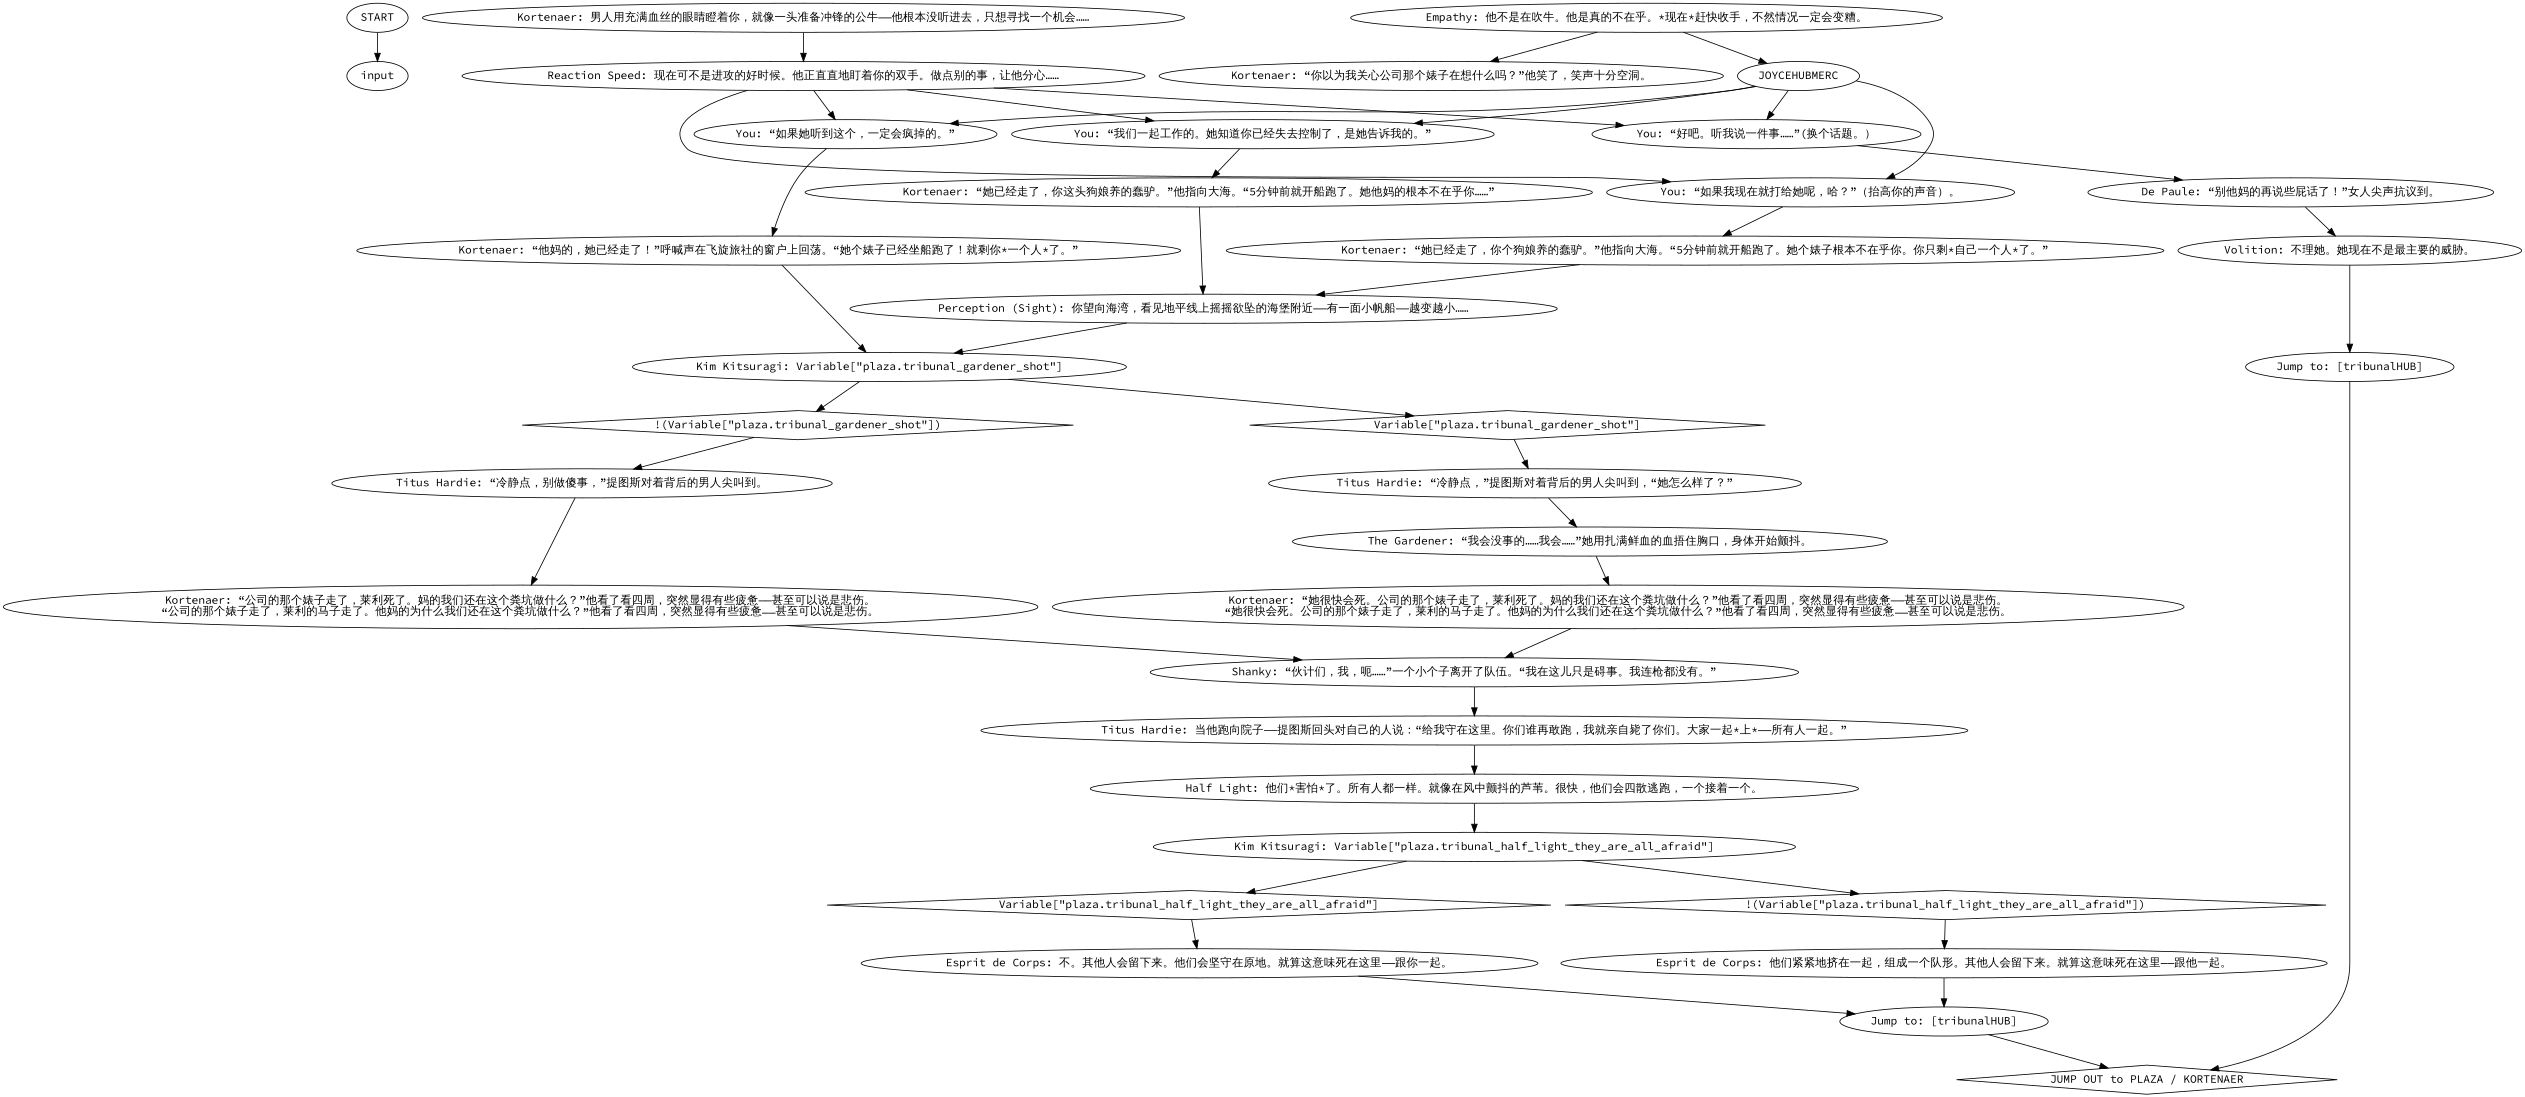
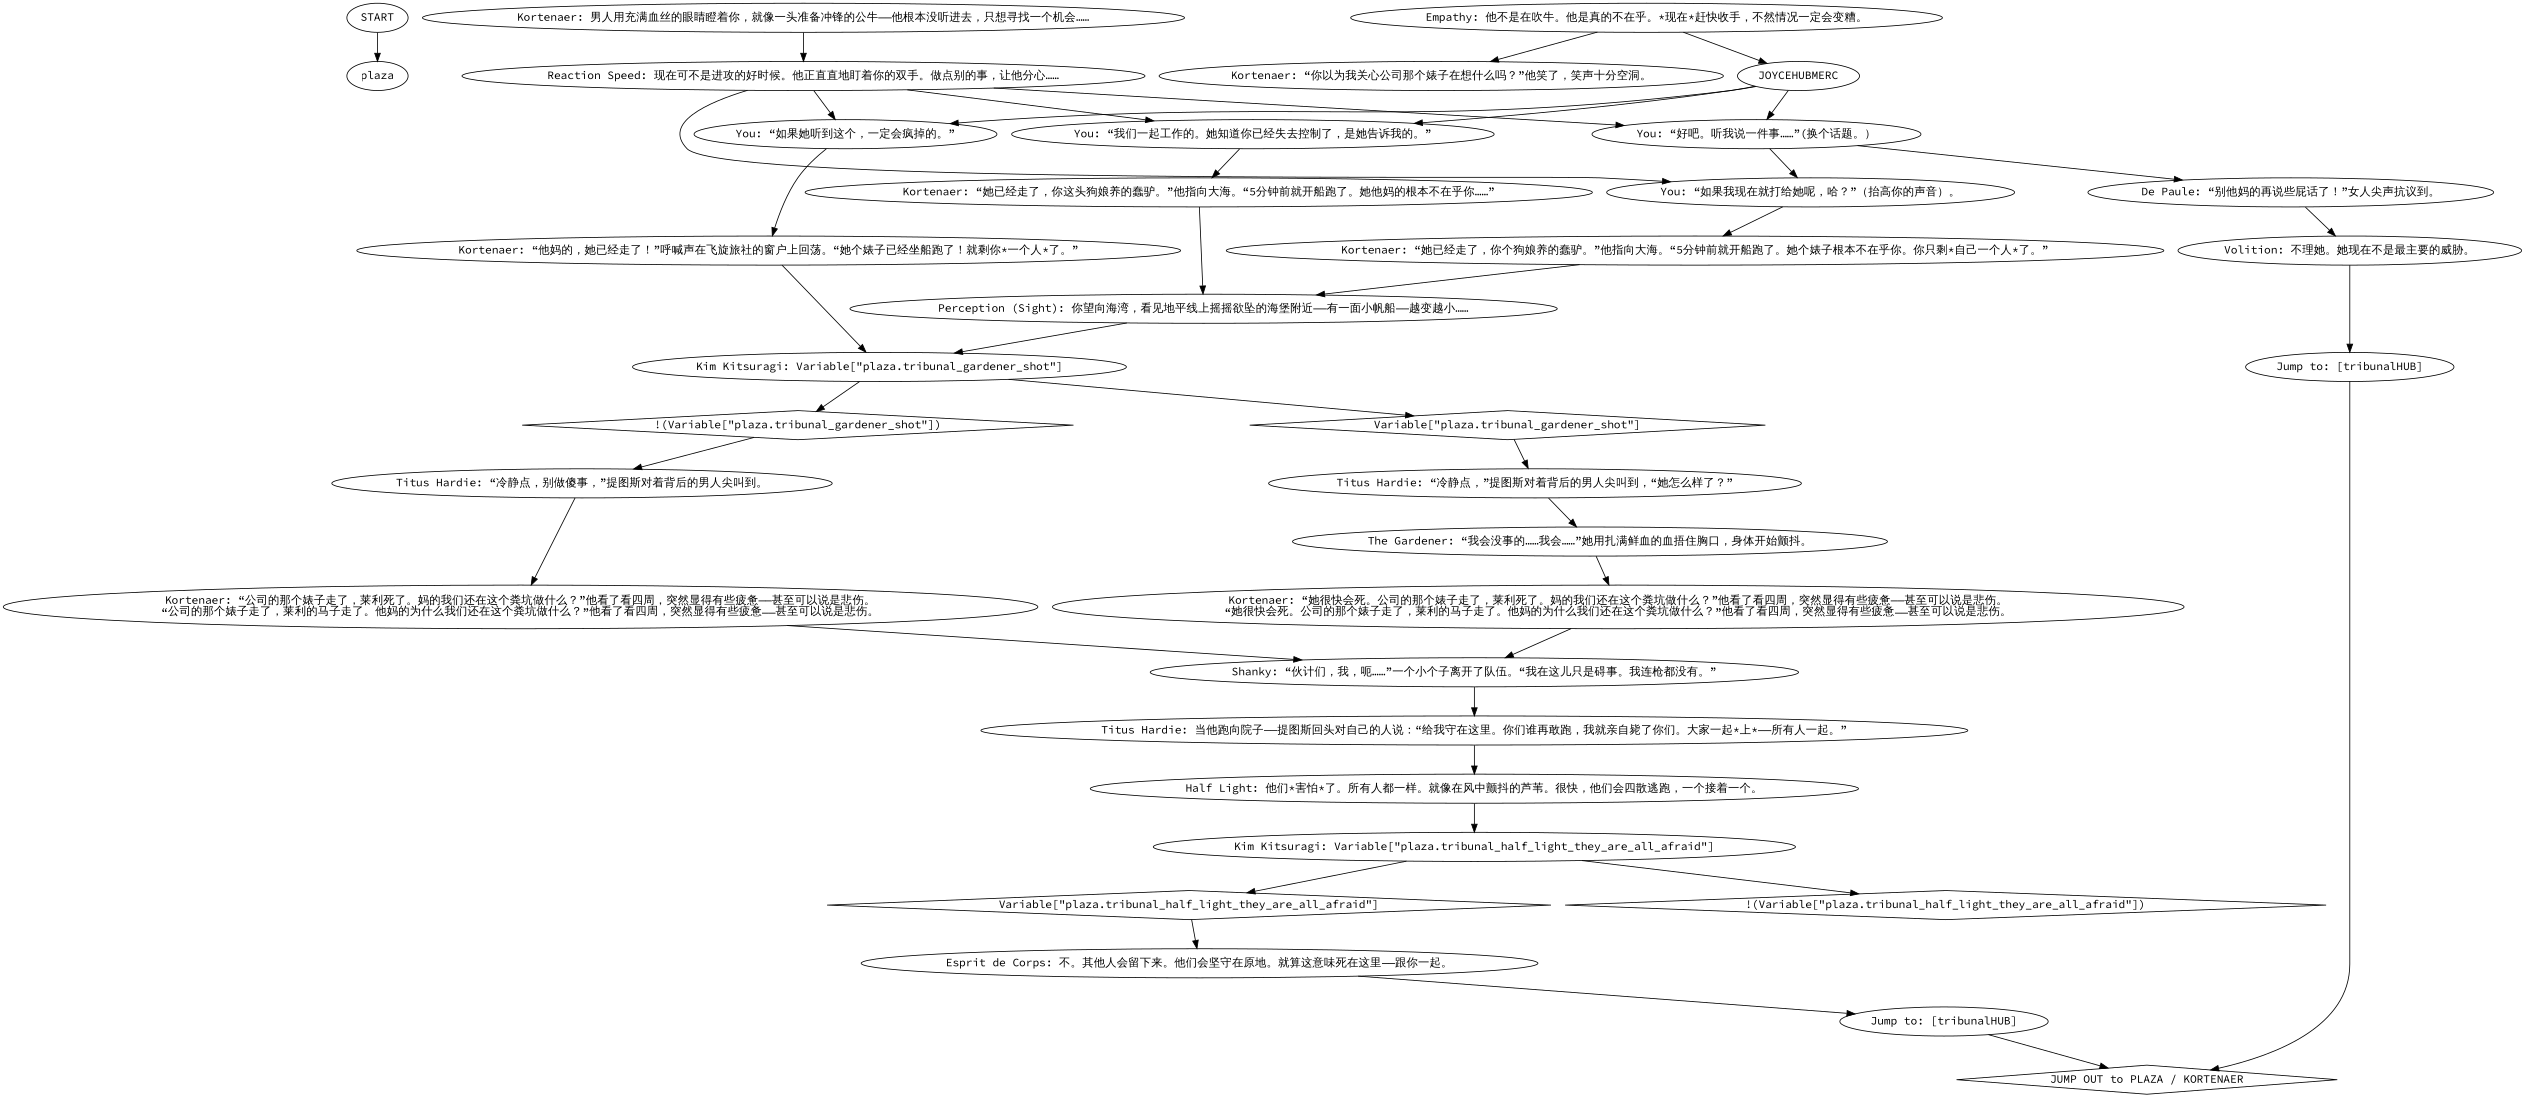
node "input": label "input" -> "plaza"
edge "JOYCEHUBMERC" -> "You: “如果我现在就打给她呢，哈？”（抬高你的声音）。": now "You: “好吧。听我说一件事……”(换个话题。）" -> "You: “如果我现在就打给她呢，哈？”（抬高你的声音）。"
node "Esprit de Corps: 他们紧紧地挤在一起，组成一个队形。其他人会留下来。就算这意味死在这里——跟他一起。": removed
